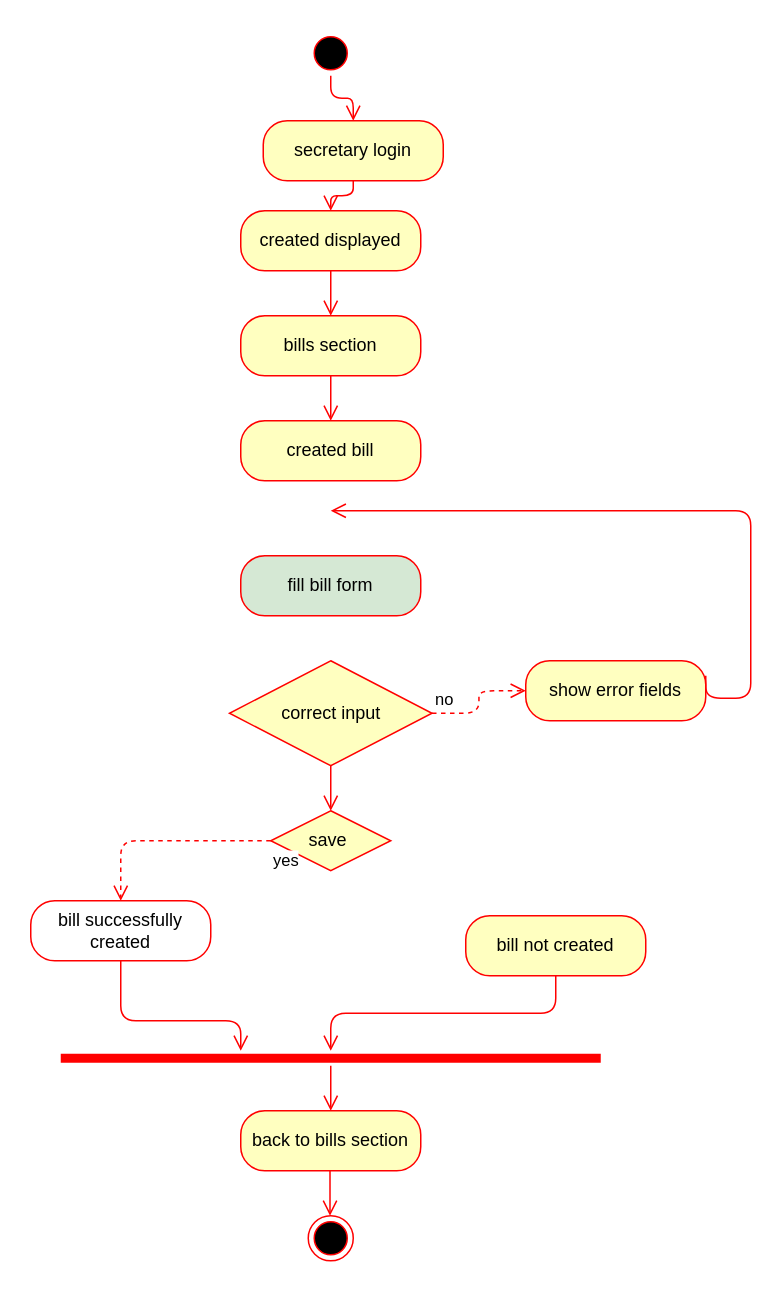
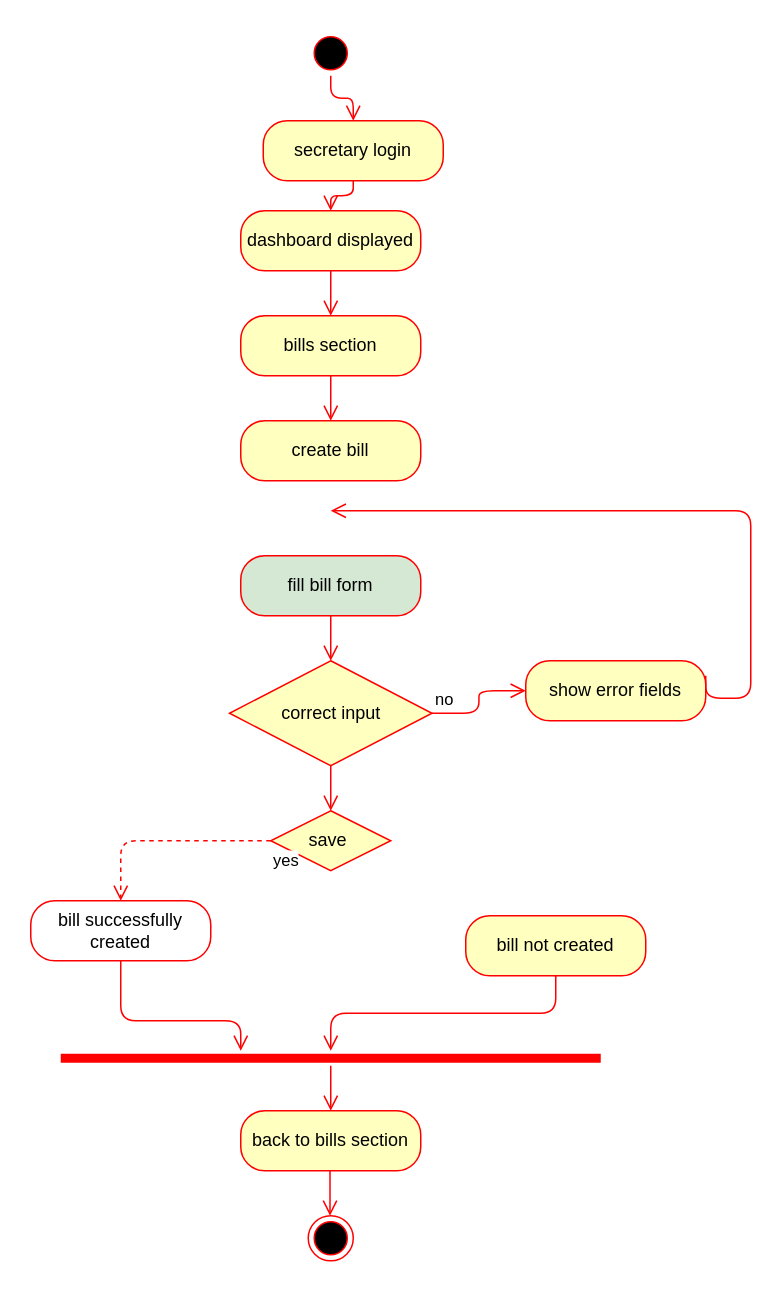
node "created displayed": label "created displayed" -> "dashboard displayed"
node "created bill": label "created bill" -> "create bill"
edge "fill bill form" -> "correct input": added
edge "correct input" -> "show error fields": style dashed -> solid
